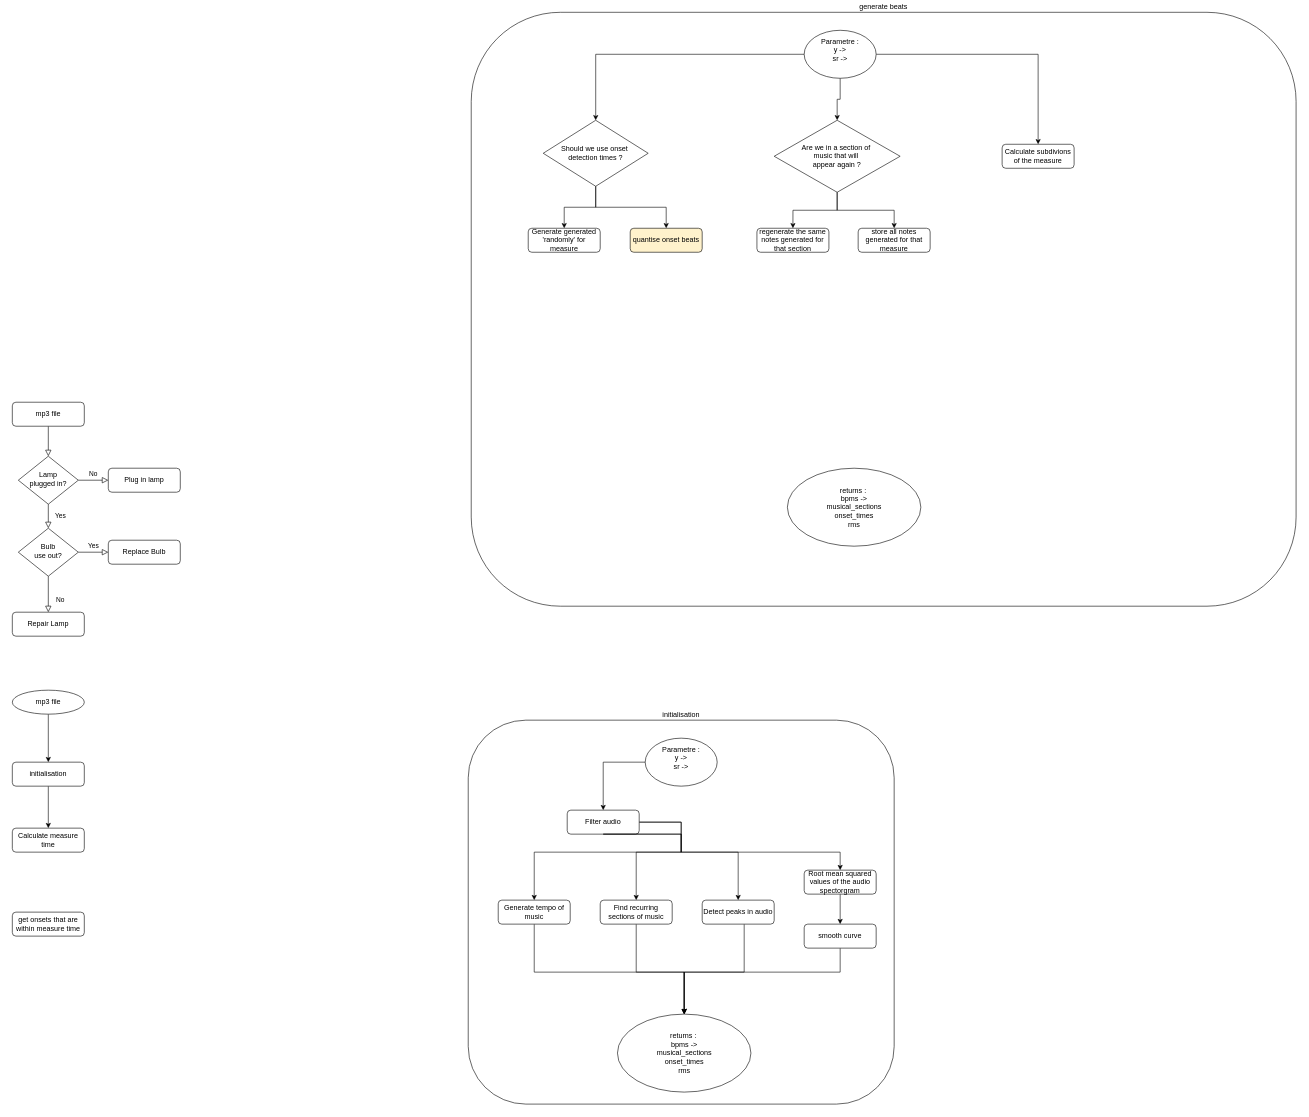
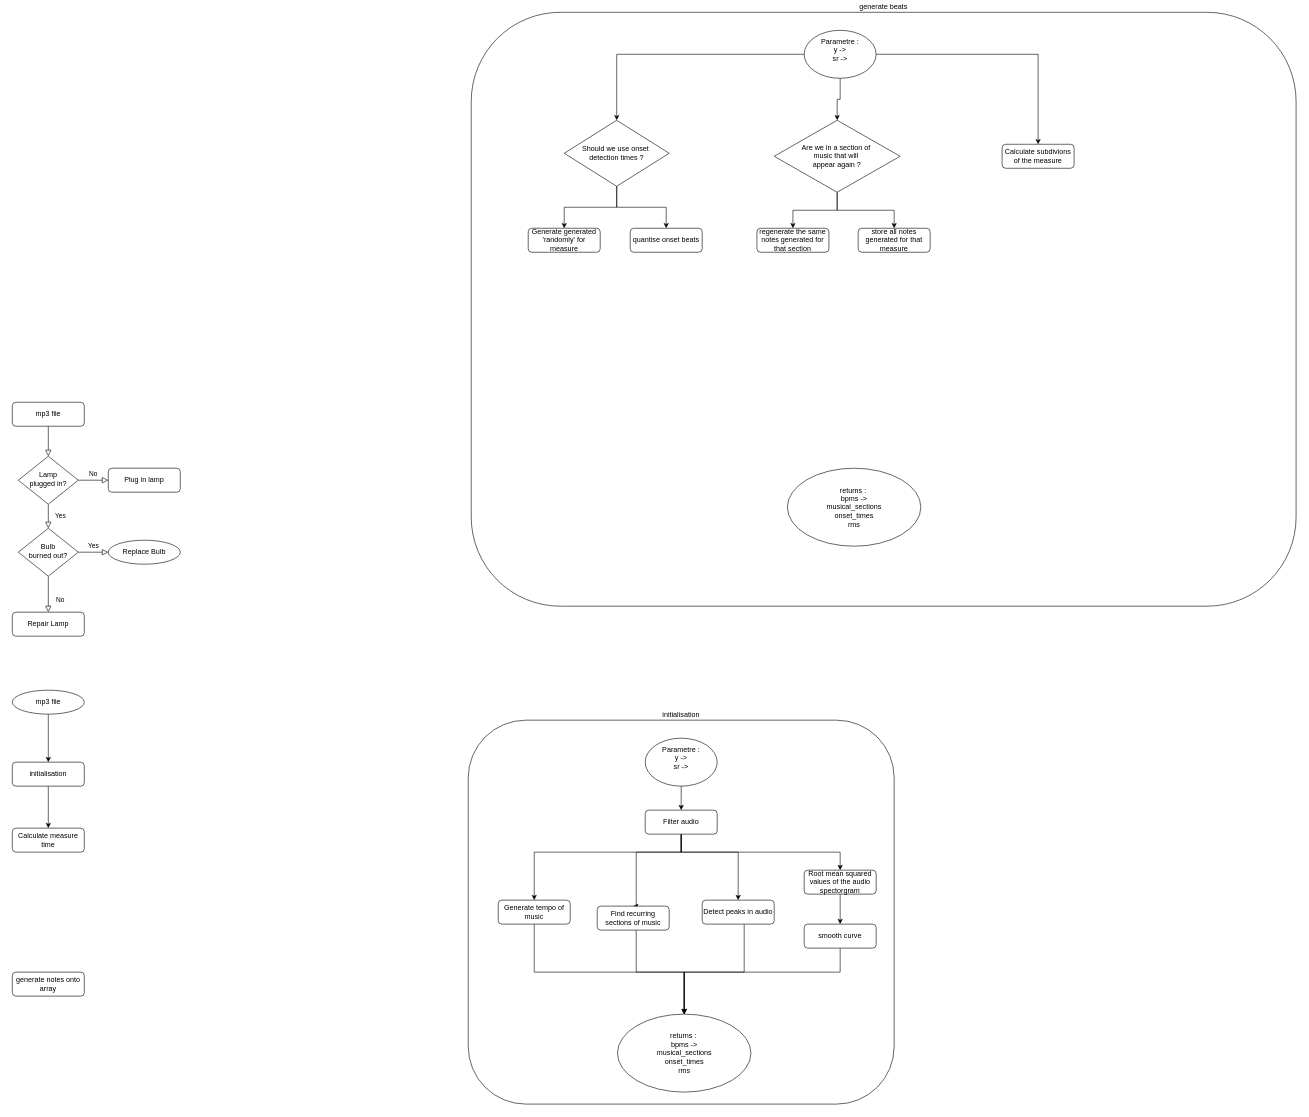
node "Should we use onset detection times ?": moved (596, 153) -> (617, 153)
node "quantise onset beats": fillcolor #fff2cc -> #ffffff
node "Bulb use out?": label "Bulb use out?" -> "Bulb burned out?"
node "Replace Bulb": shape rounded rectangle -> ellipse
node "Filter audio": moved (603, 822) -> (681, 822)
node "Find recurring sections of music": moved (636, 912) -> (633, 918)
node "get onsets that are within measure time": removed
node "generate notes onto array": added
